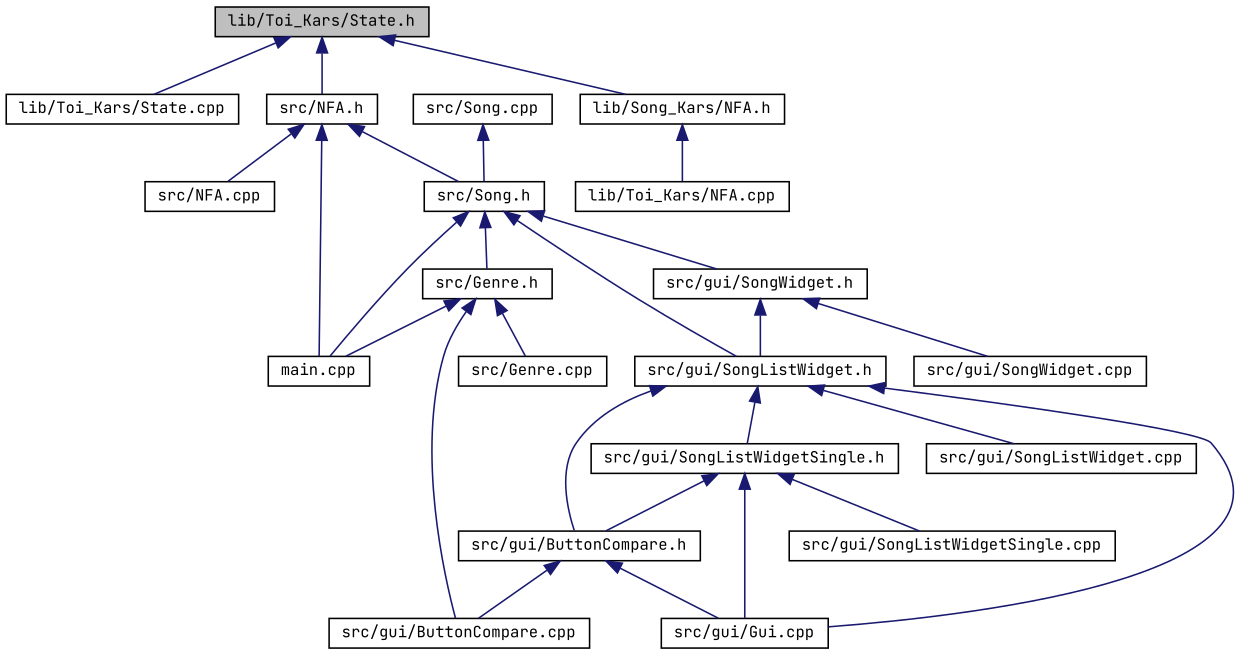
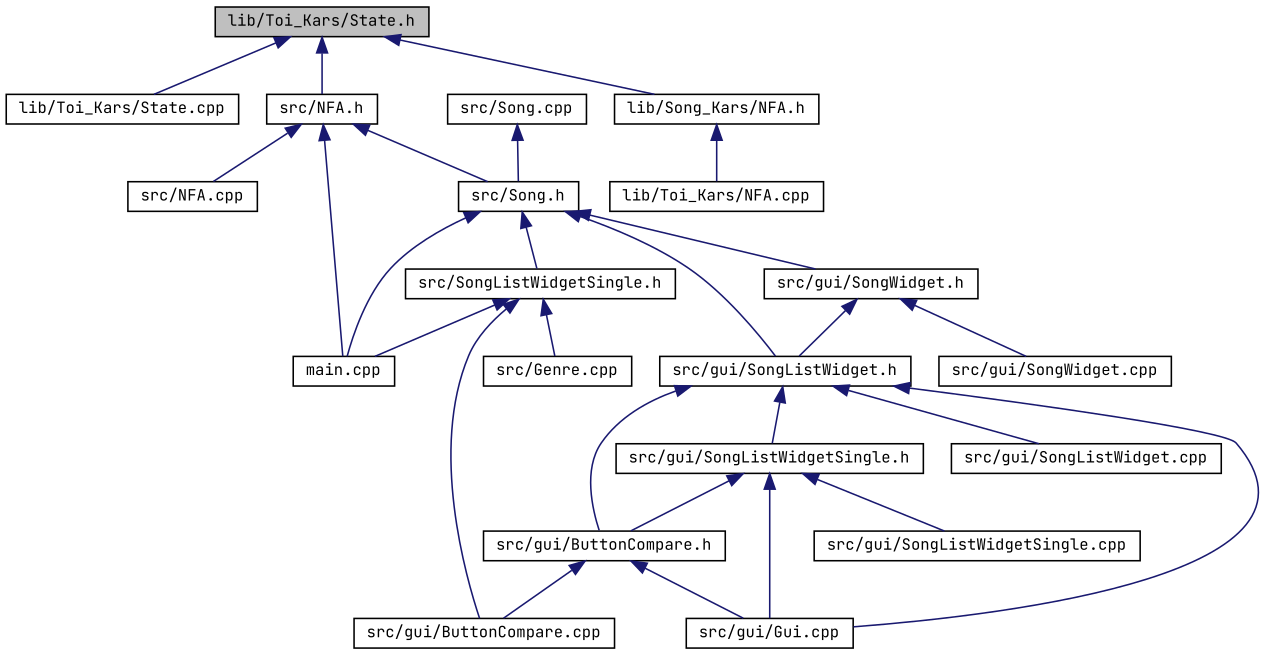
node "src/Genre.h": label "src/Genre.h" -> "src/SongListWidgetSingle.h"
